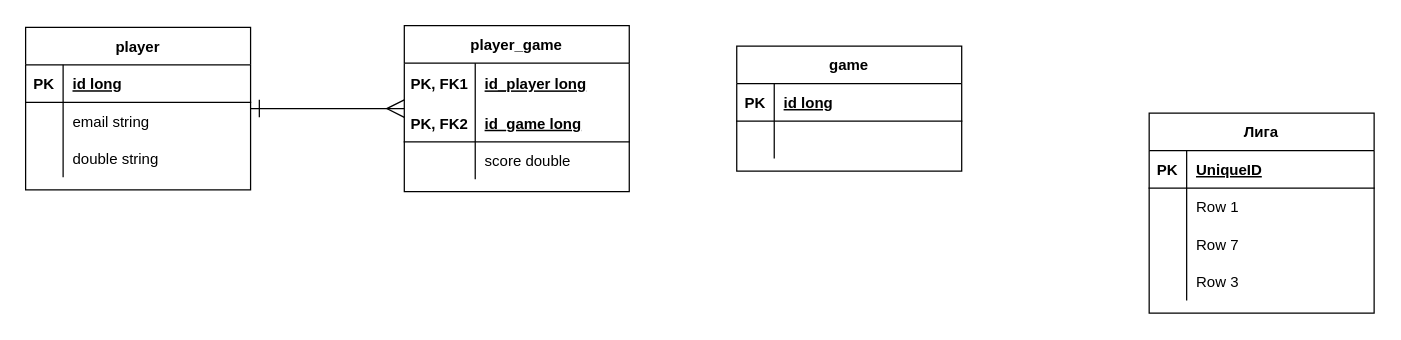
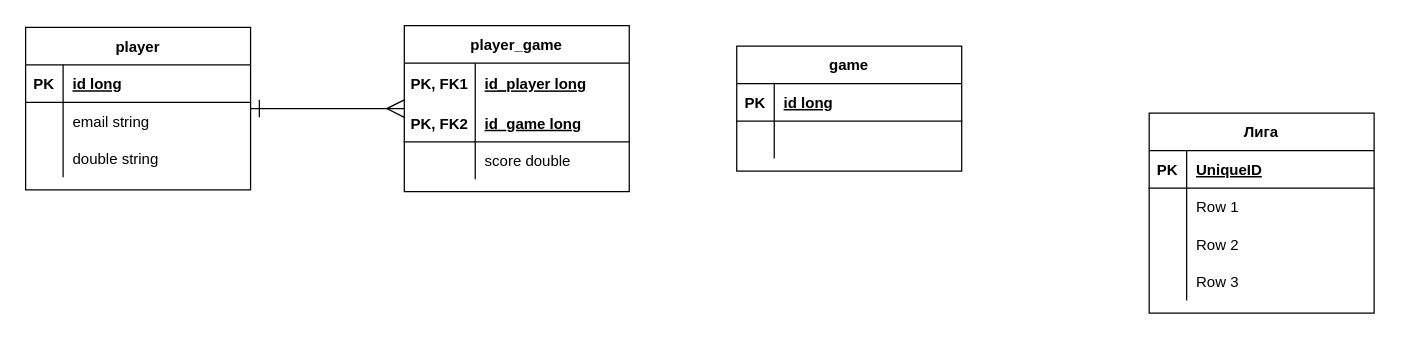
node "Row 7": label "Row 7" -> "Row 2"
